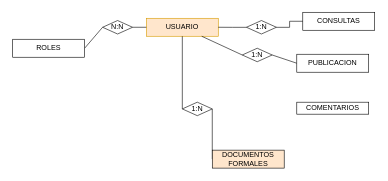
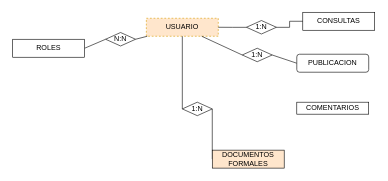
node "N:N": moved (117, 27) -> (120, 39)
node "USUARIO": style solid -> dashed
node "PUBLICACION": shape rectangle -> rounded rectangle
